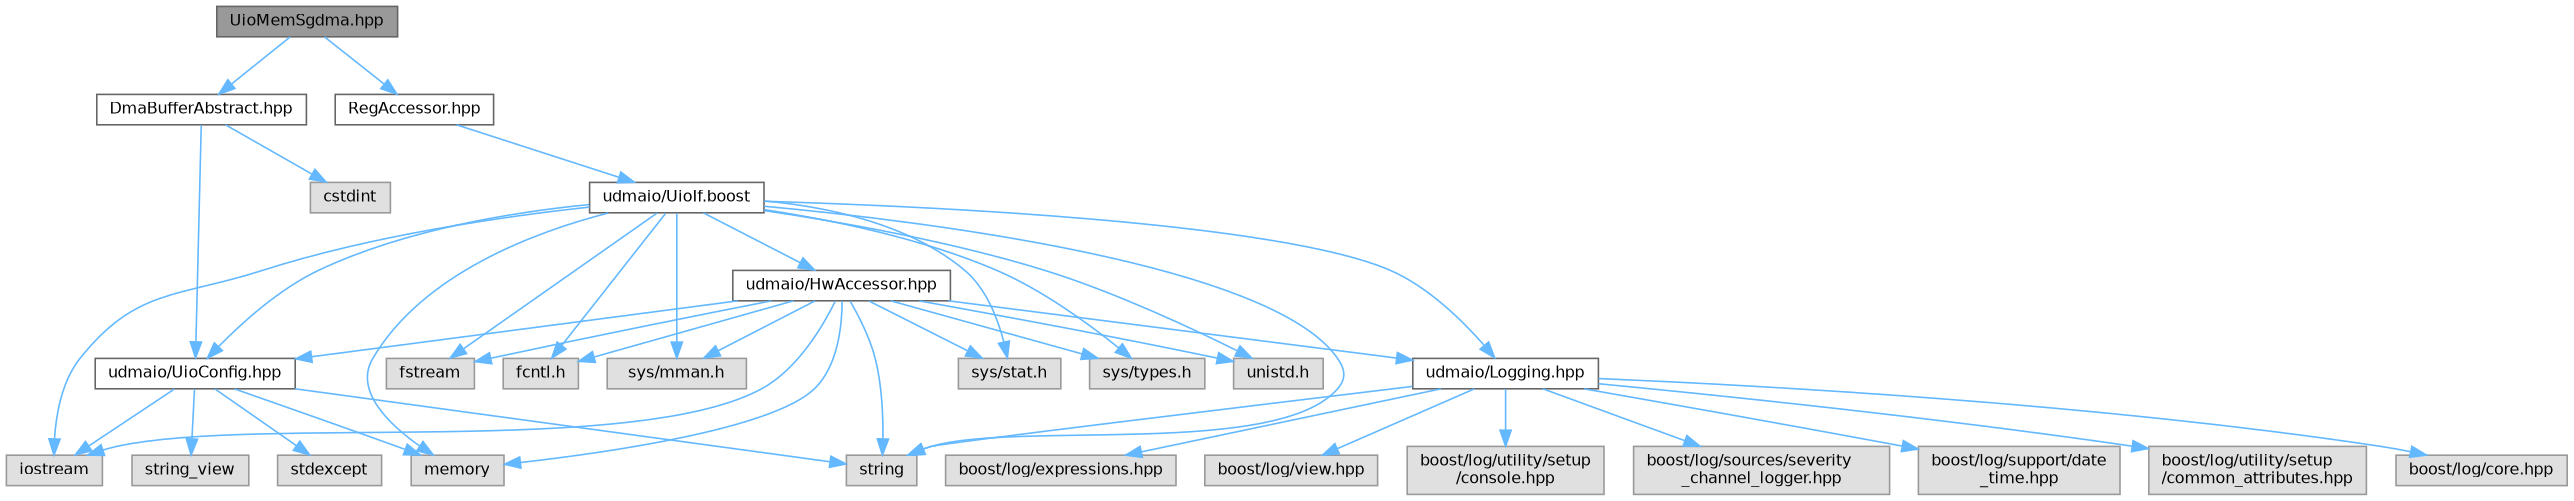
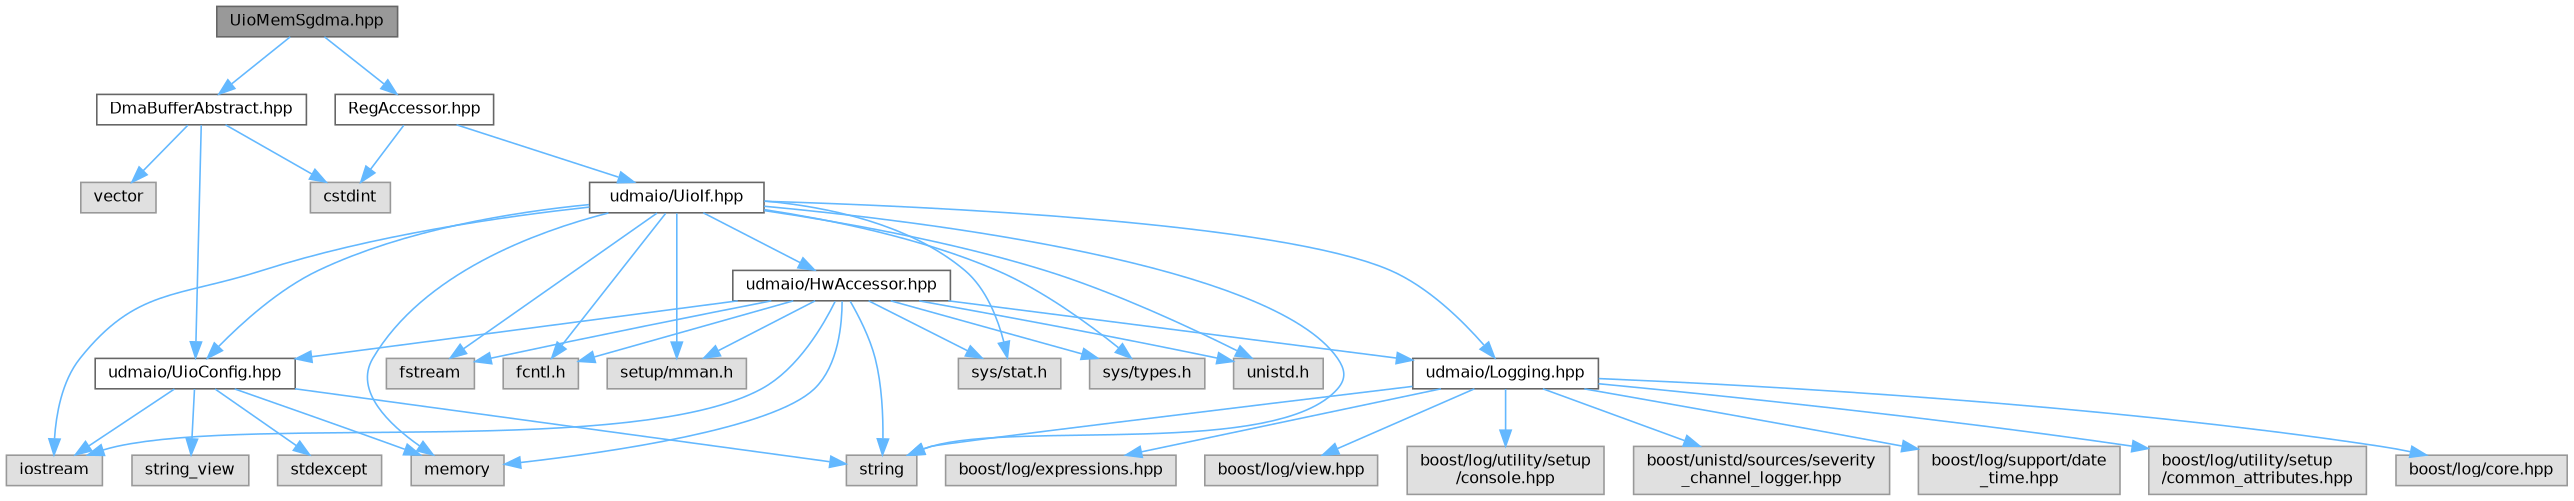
edge "RegAccessor.hpp" -> "cstdint": added
node "vector": added
node "udmaio/UioIf.boost": label "udmaio/UioIf.boost" -> "udmaio/UioIf.hpp"
node "sys/mman.h": label "sys/mman.h" -> "setup/mman.h"
node "boost/log/sources/severity _channel_logger.hpp": label "boost/log/sources/severity _channel_logger.hpp" -> "boost/unistd/sources/severity _channel_logger.hpp"
